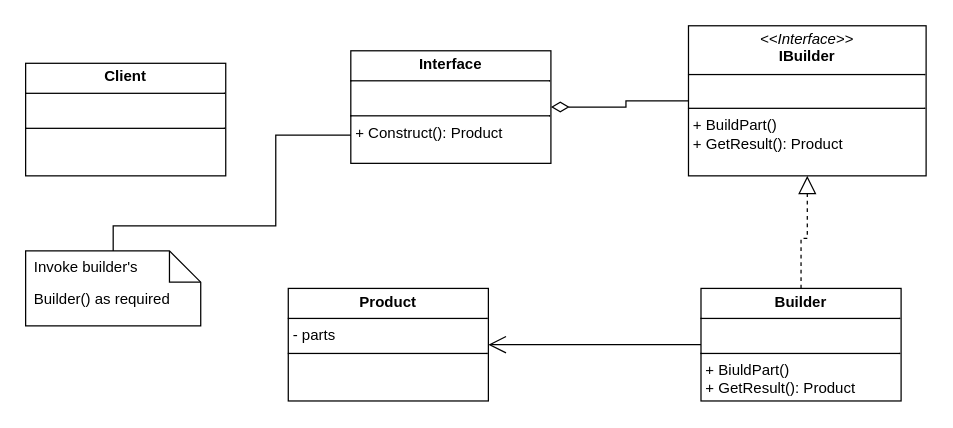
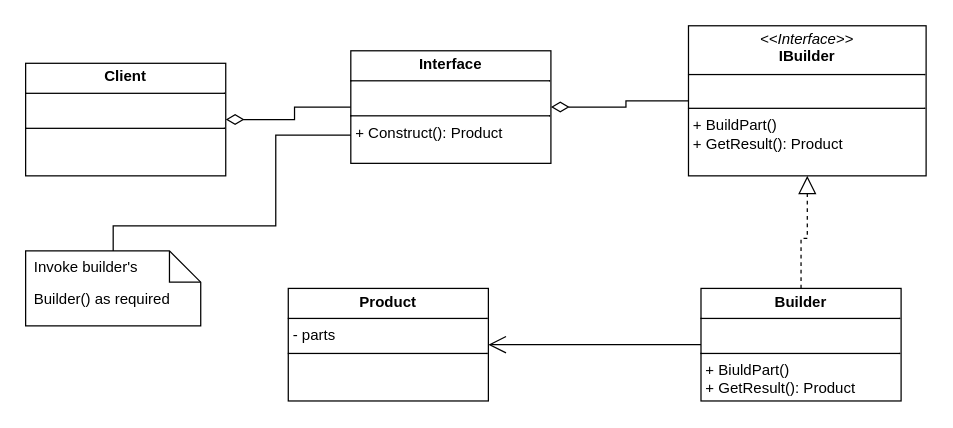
edge "Interface + Construct(): Product" -> "Client": added
